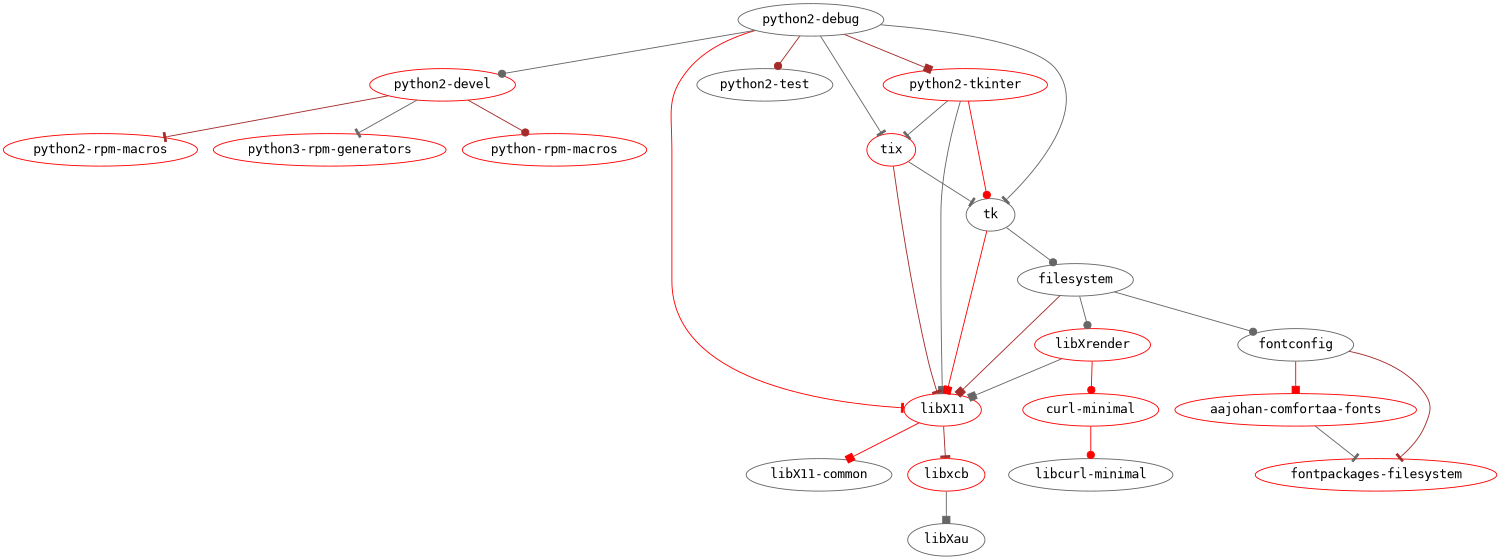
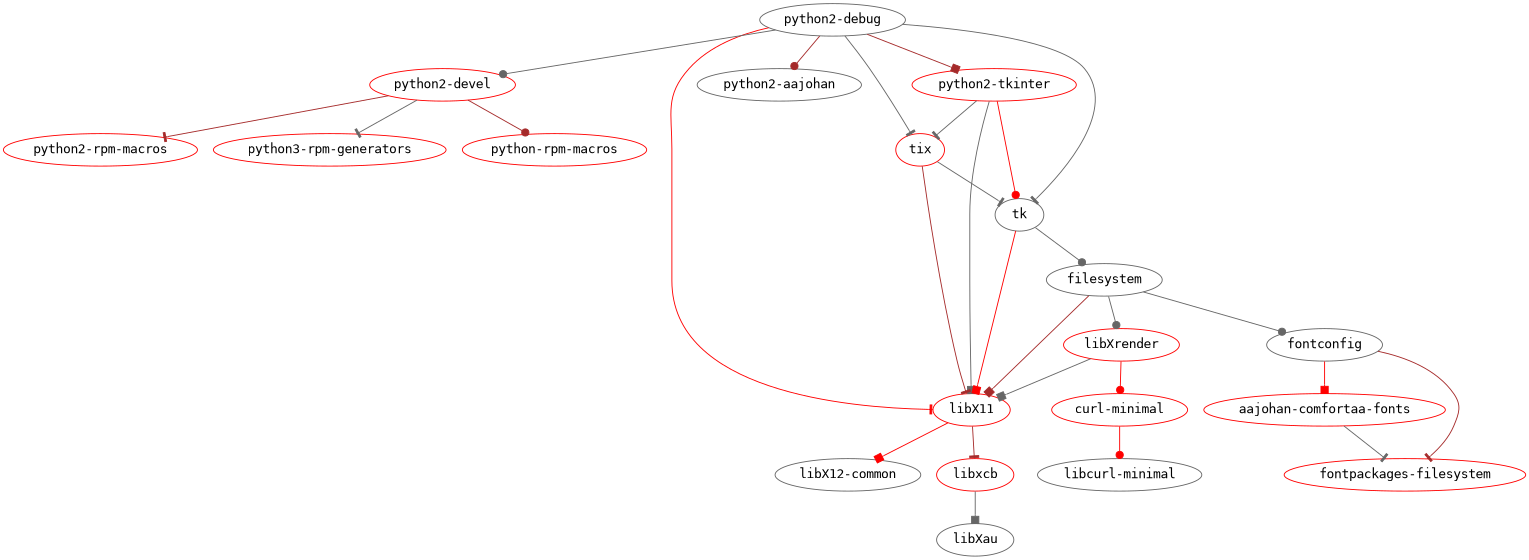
node "python2-test": label "python2-test" -> "python2-aajohan"
node "libX11-common": label "libX11-common" -> "libX12-common"
